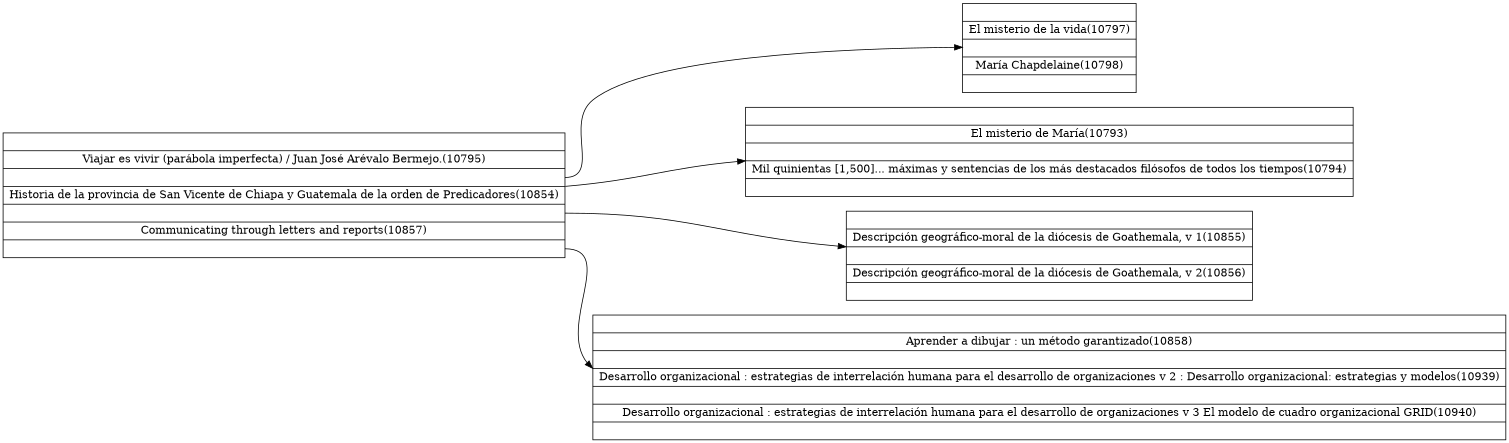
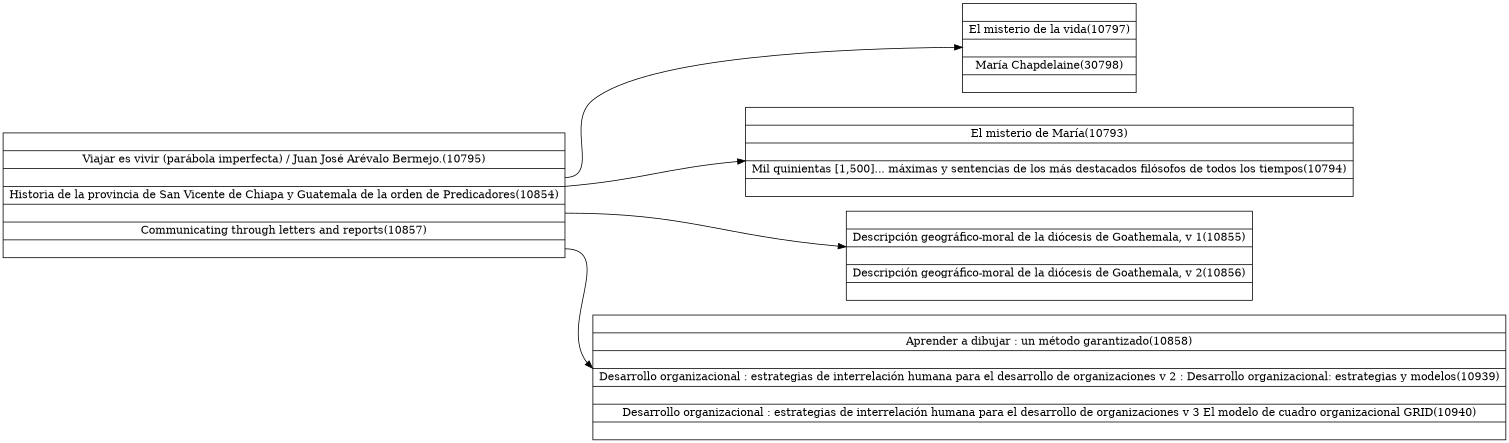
node "El misterio de la vida(10797)": text "María Chapdelaine(10798)" -> "María Chapdelaine(30798)"
